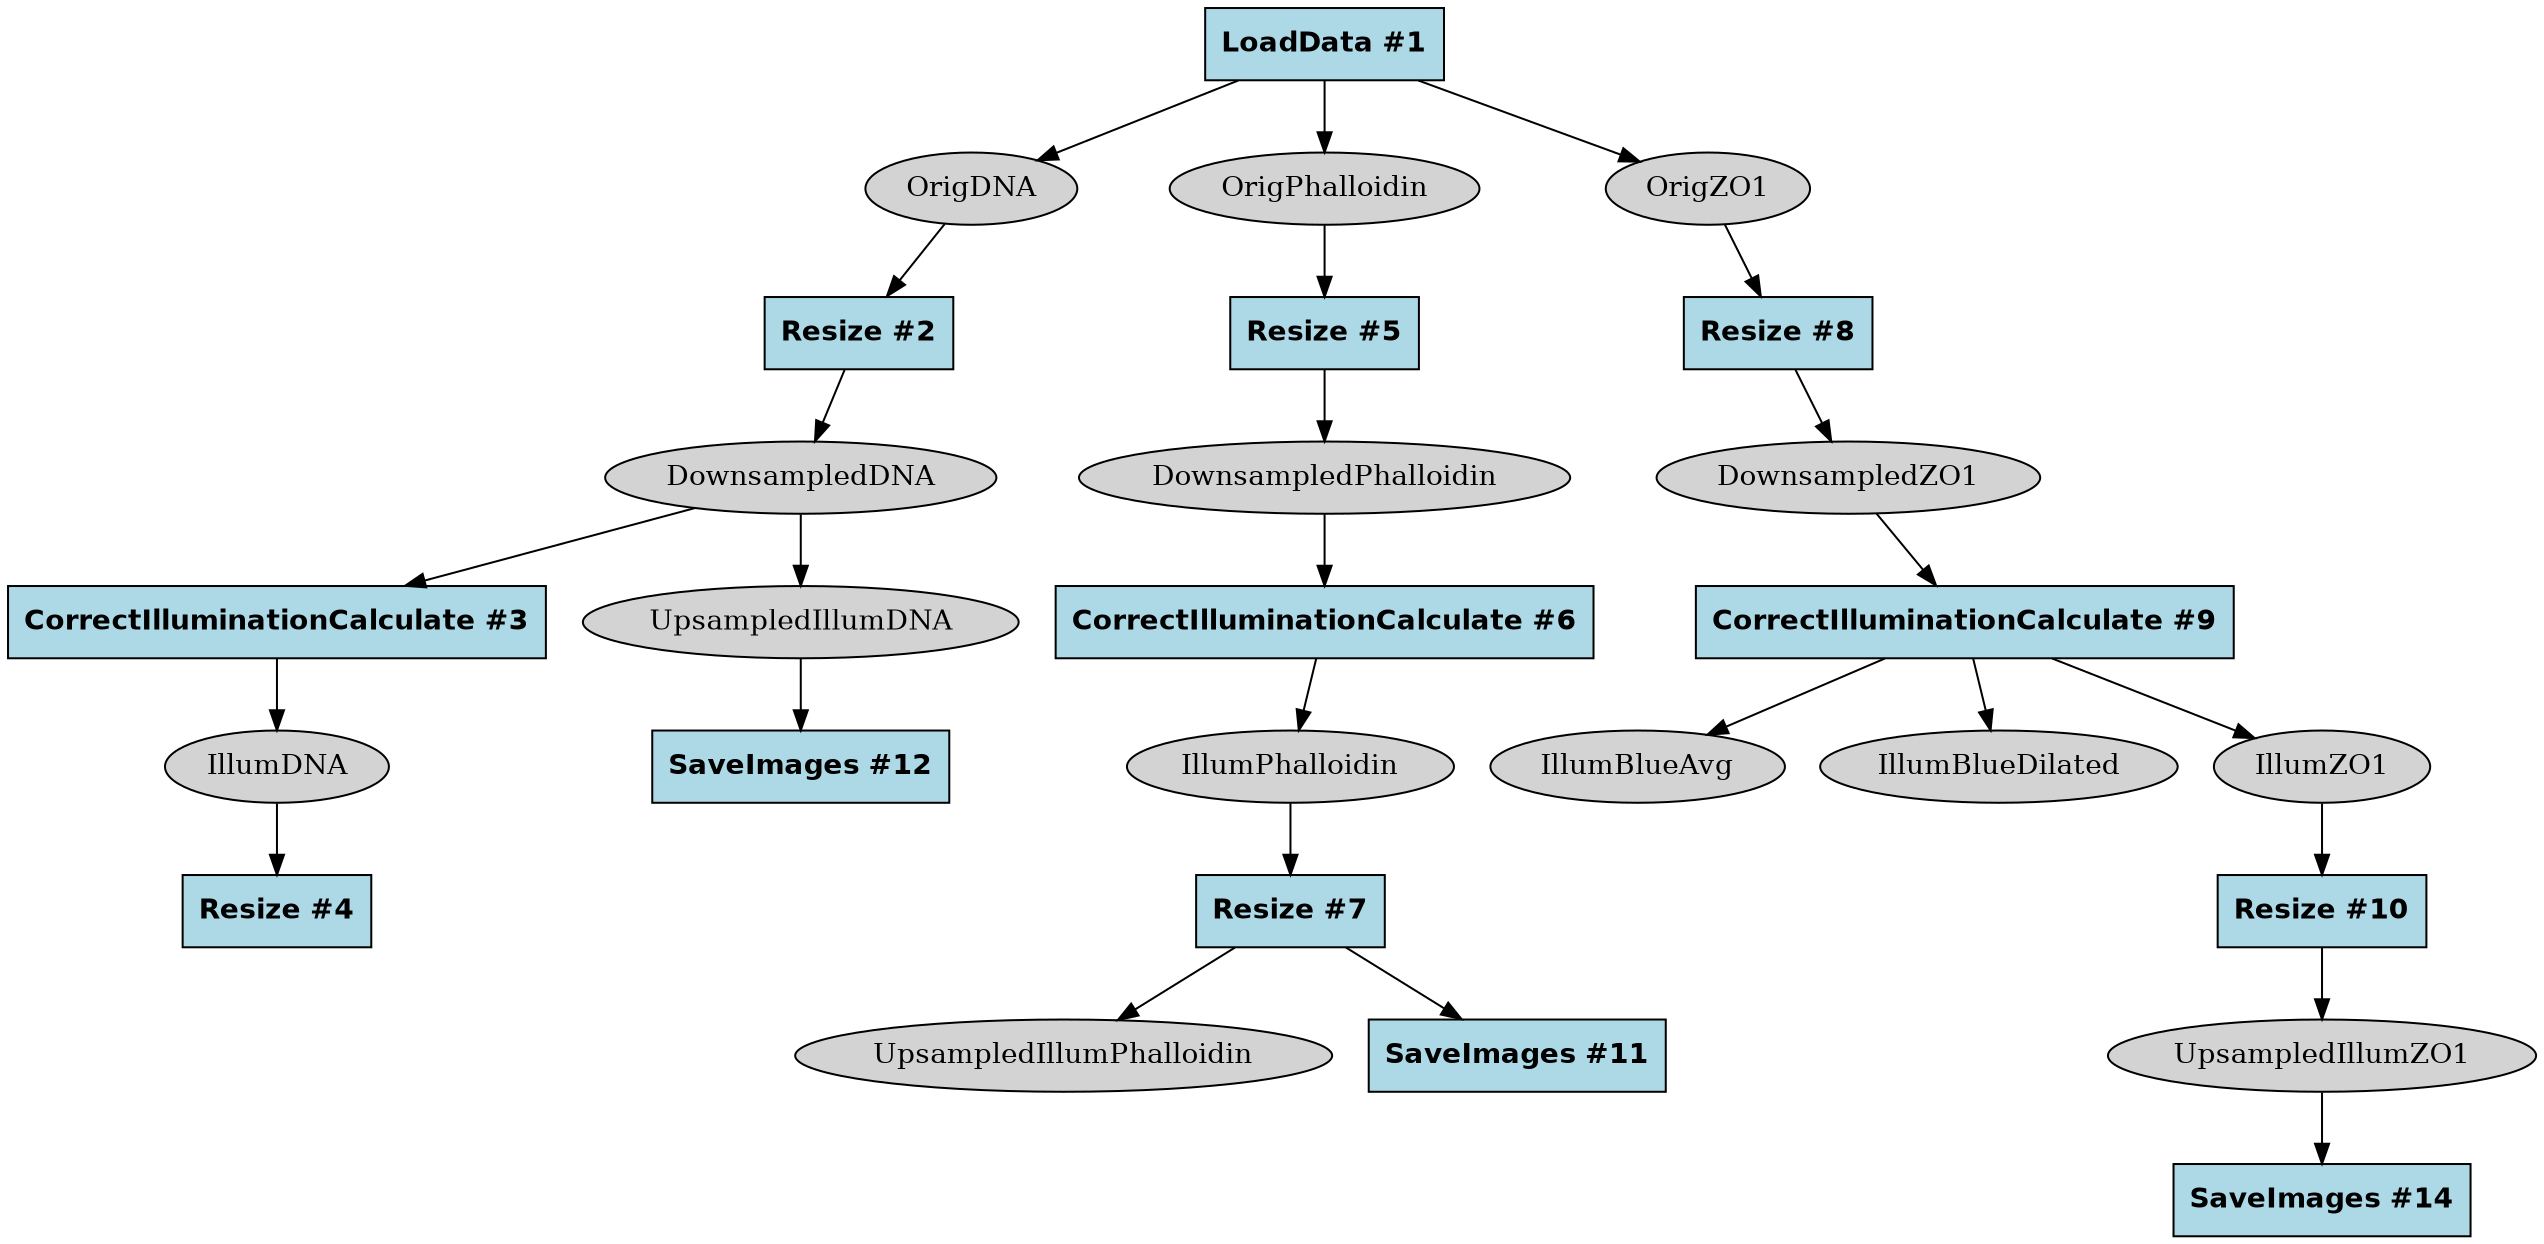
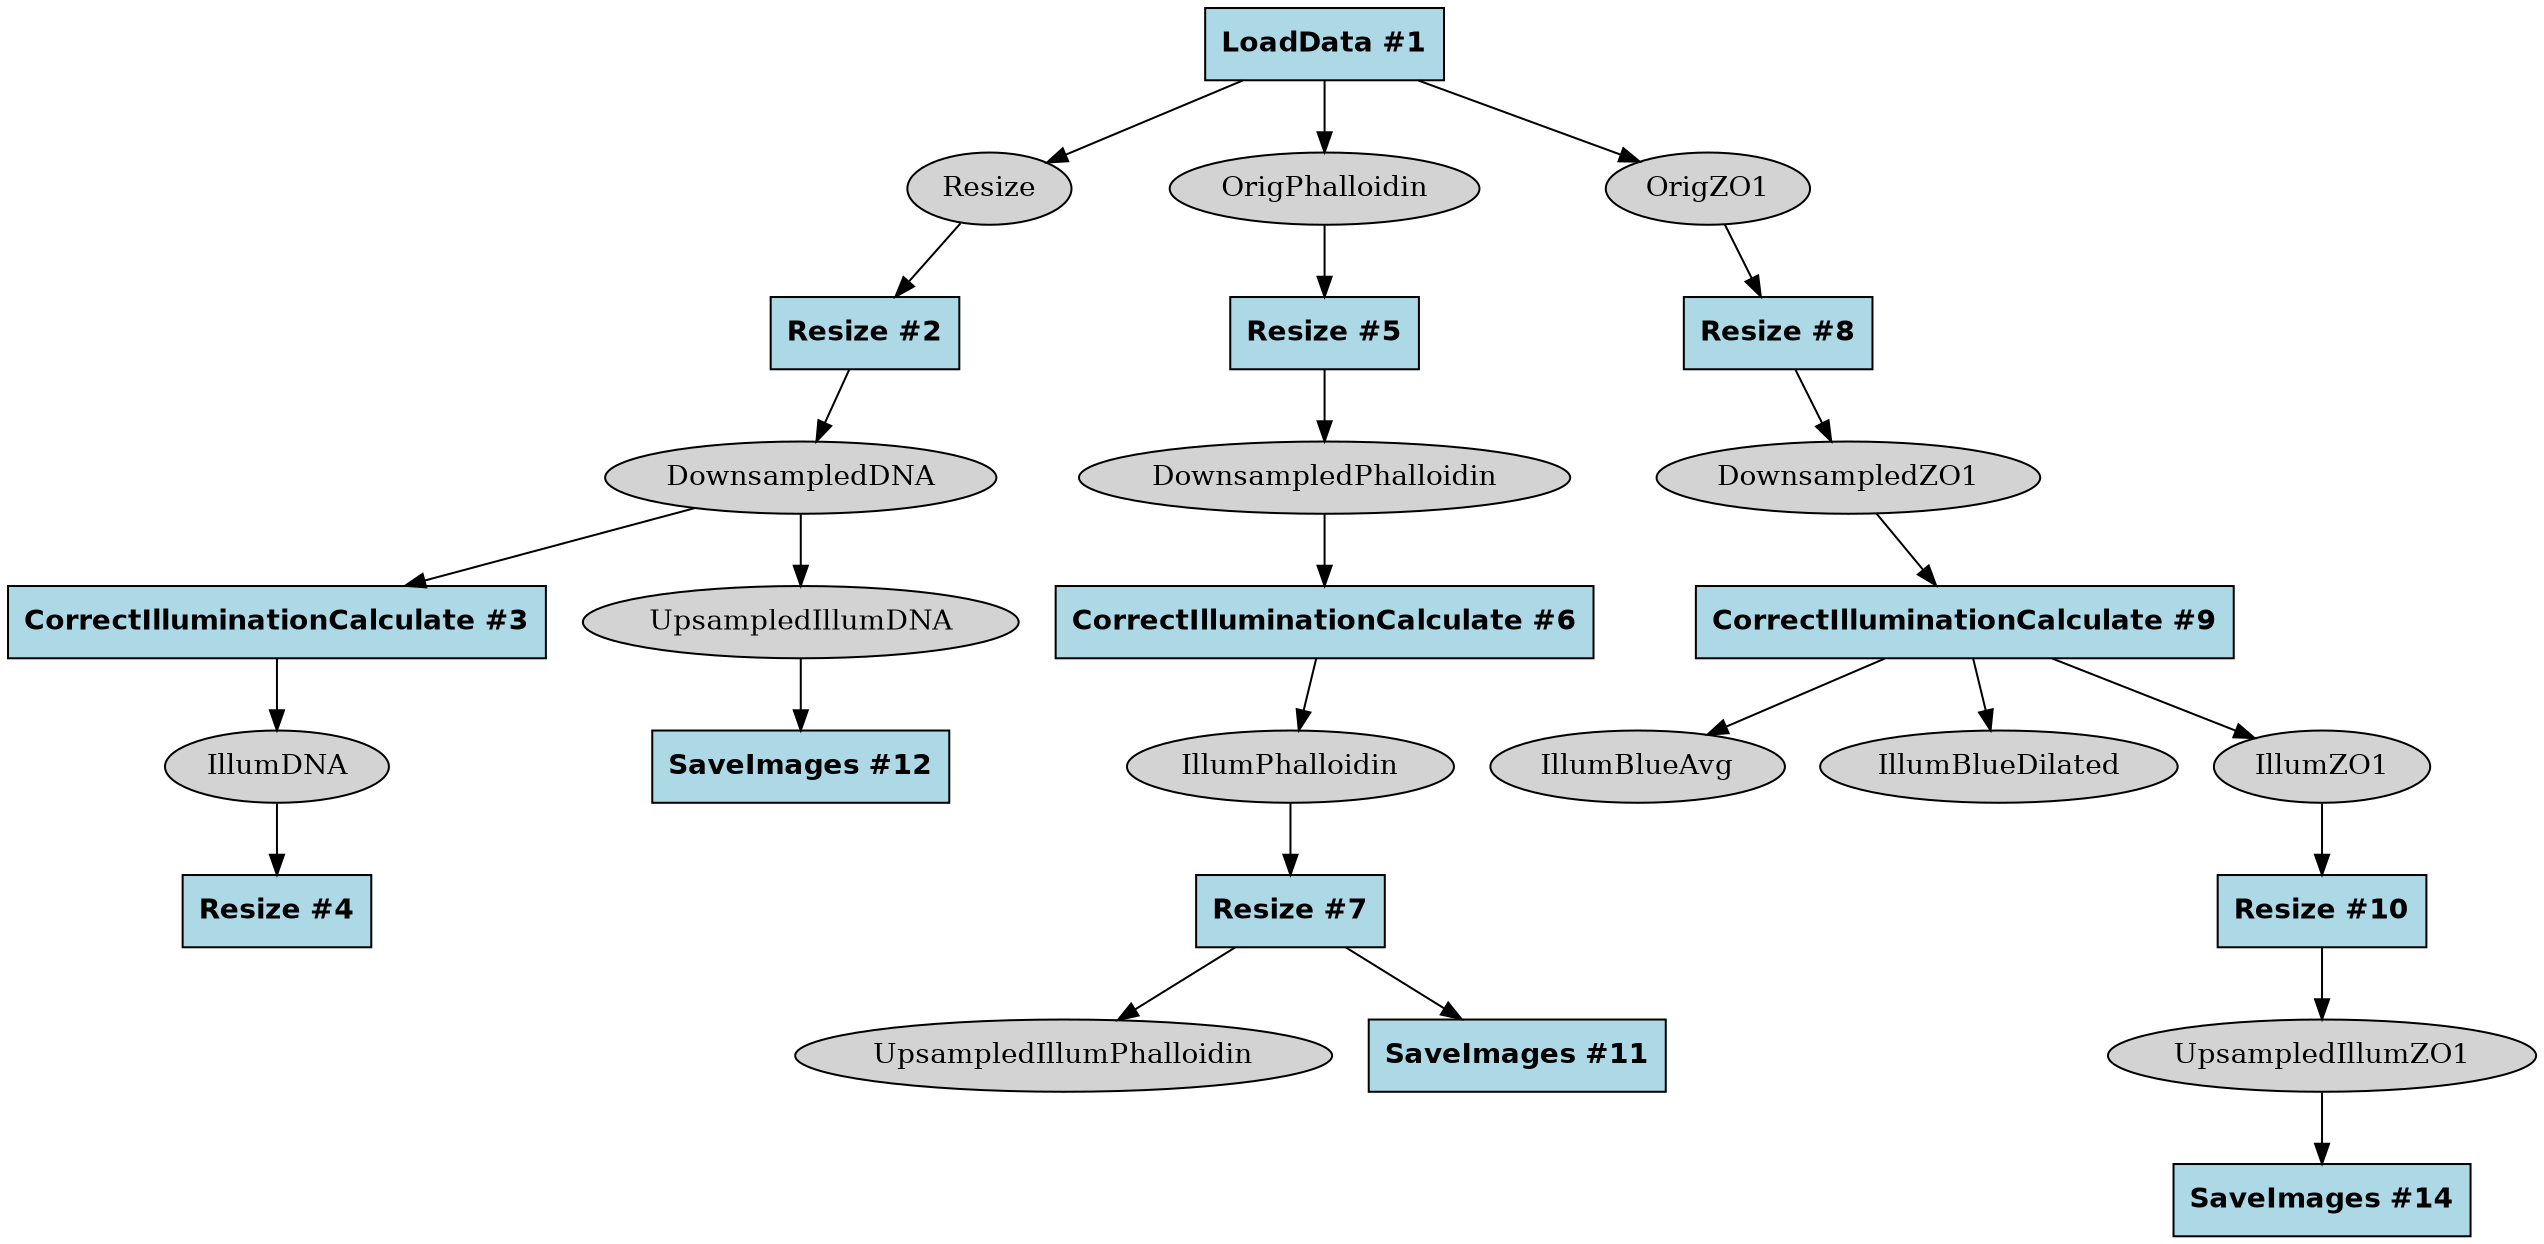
node "OrigDNA": label "OrigDNA" -> "Resize"
